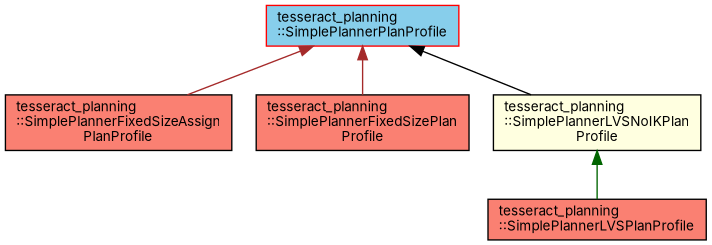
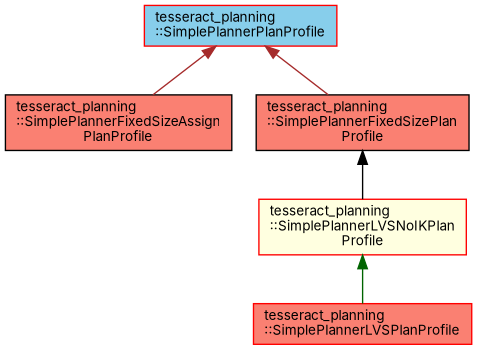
edge "tesseract_planning ::SimplePlannerLVSNoIKPlan Profile" -> "tesseract_planning ::SimplePlannerPlanProfile": now "tesseract_planning ::SimplePlannerLVSNoIKPlan Profile" -> "tesseract_planning ::SimplePlannerFixedSizePlan Profile"
node "tesseract_planning ::SimplePlannerLVSNoIKPlan Profile": color black -> red
node "tesseract_planning ::SimplePlannerLVSPlanProfile": color black -> red
